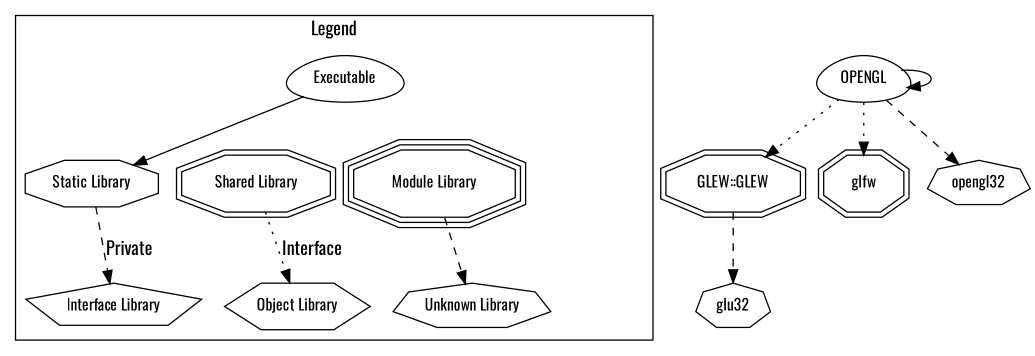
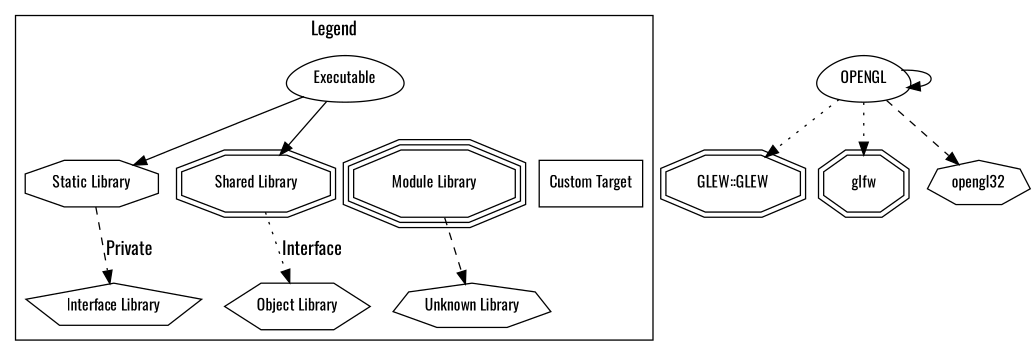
edge "Executable" -> "Shared Library": added
node "Custom Target": added
node "glu32": removed
